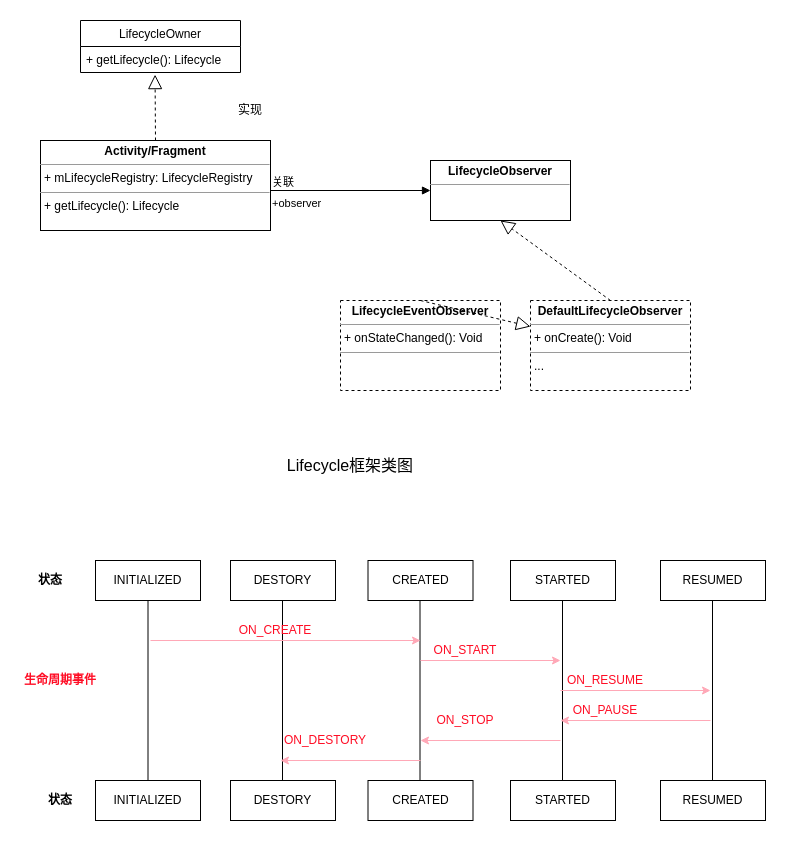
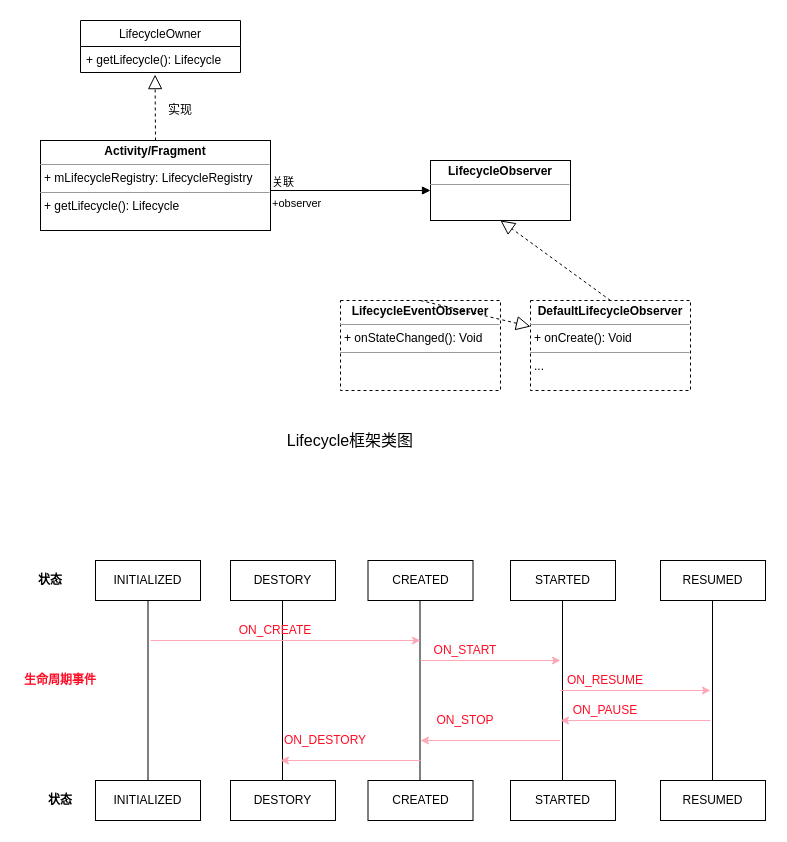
node "实现": moved (251, 111) -> (181, 111)
node "Lifecycle框架类图": moved (351, 466) -> (351, 441)
